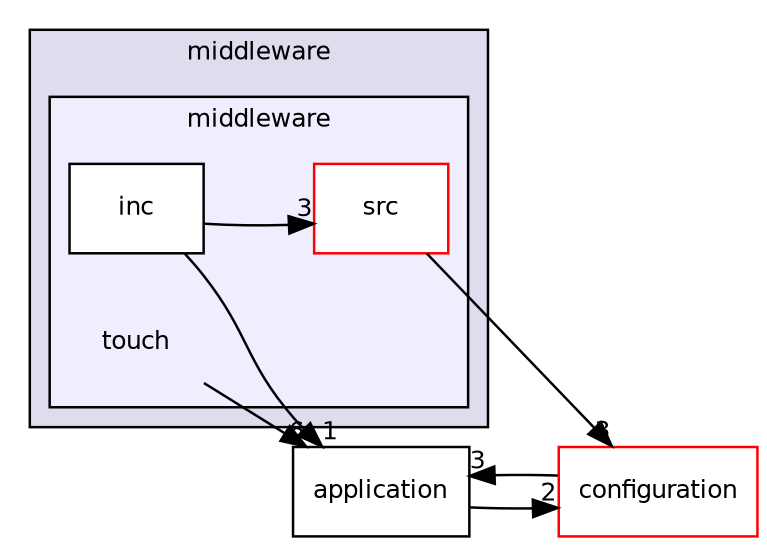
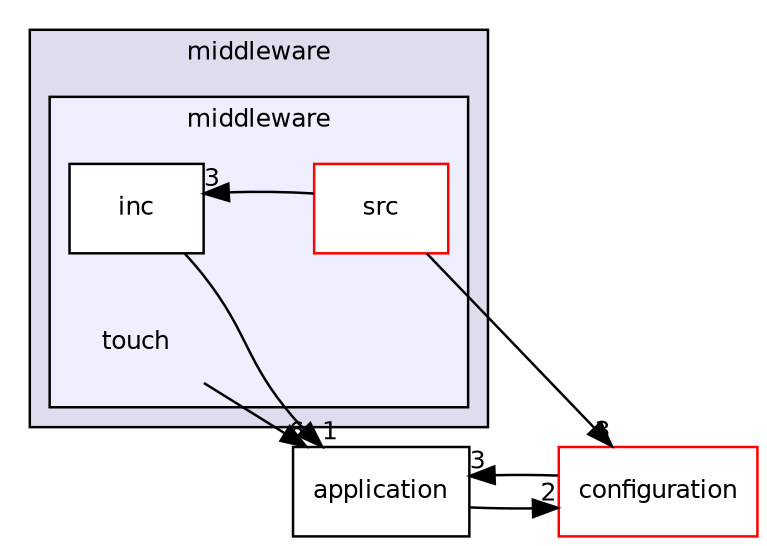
edge "inc" -> "src": reversed
